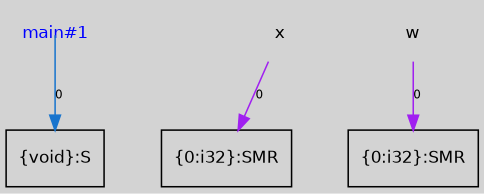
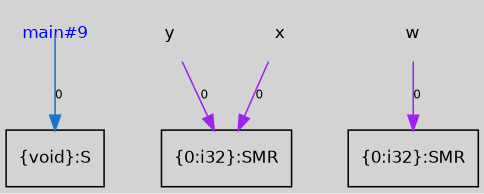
node "main#1": label "main#1" -> "main#9"
node "y": added
